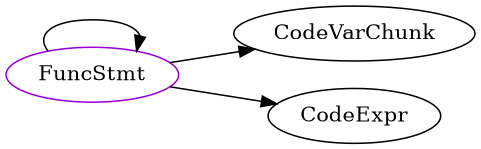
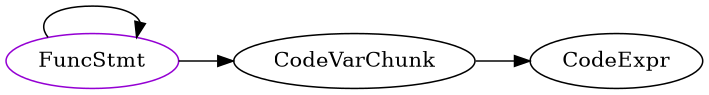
edge "FuncStmt" -> "CodeExpr": now "CodeVarChunk" -> "CodeExpr"
